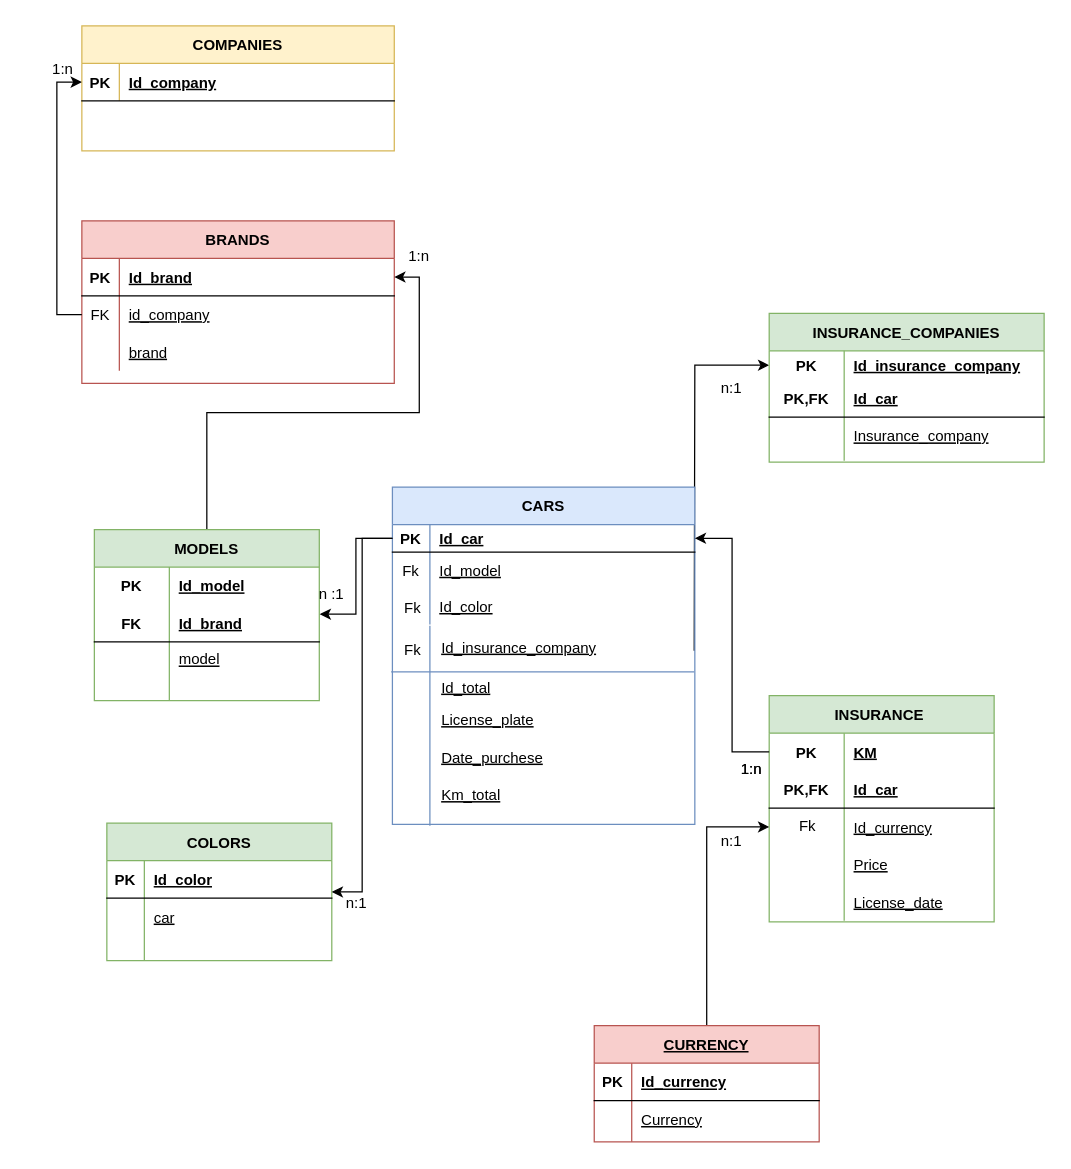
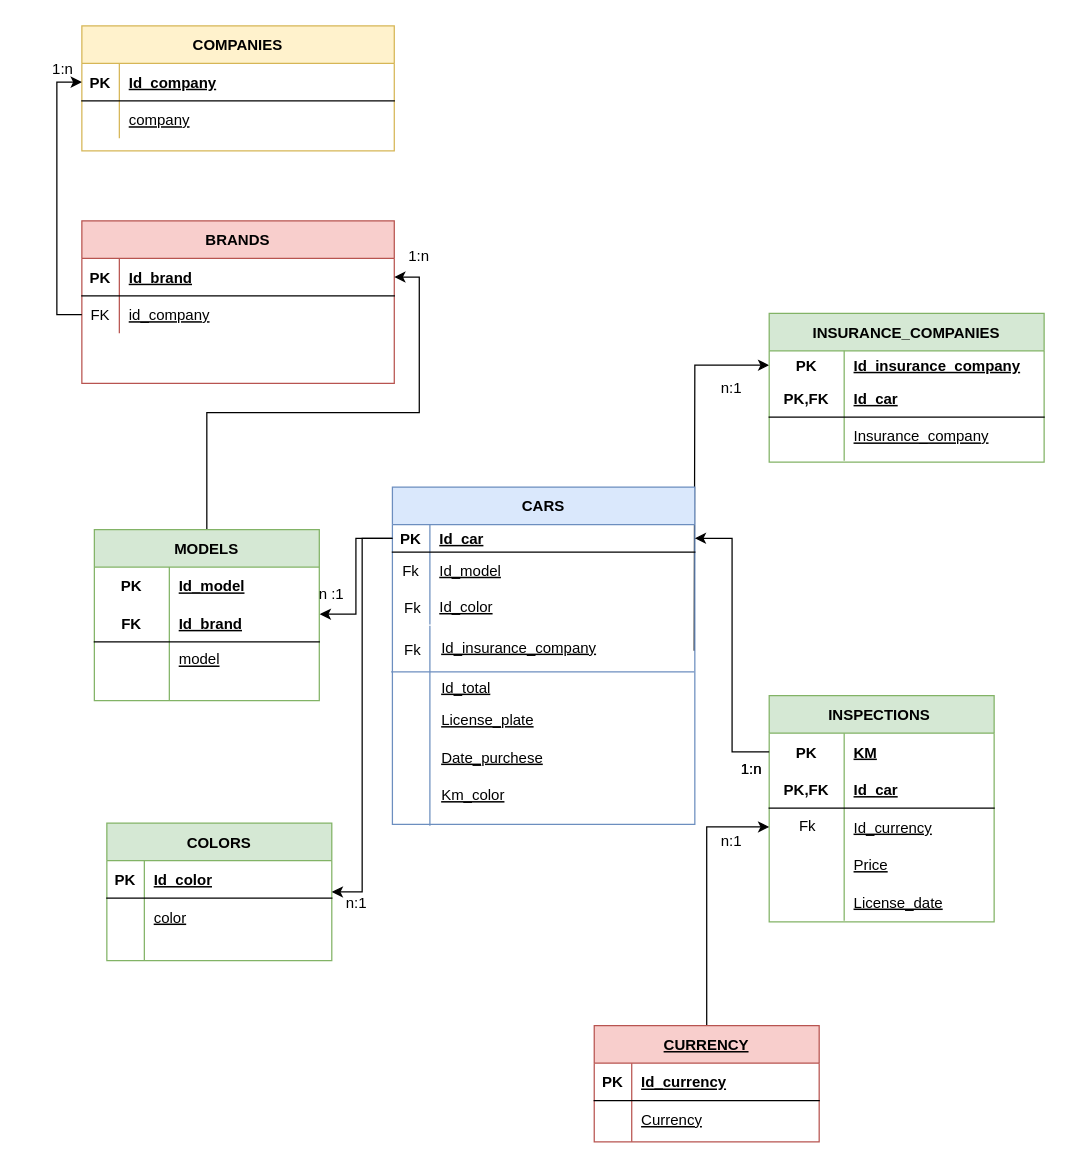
node "company": added
node "brand": removed
node "INSURANCE": label "INSURANCE" -> "INSPECTIONS"
node "Km_total": label "Km_total" -> "Km_color"
node "car": label "car" -> "color"
